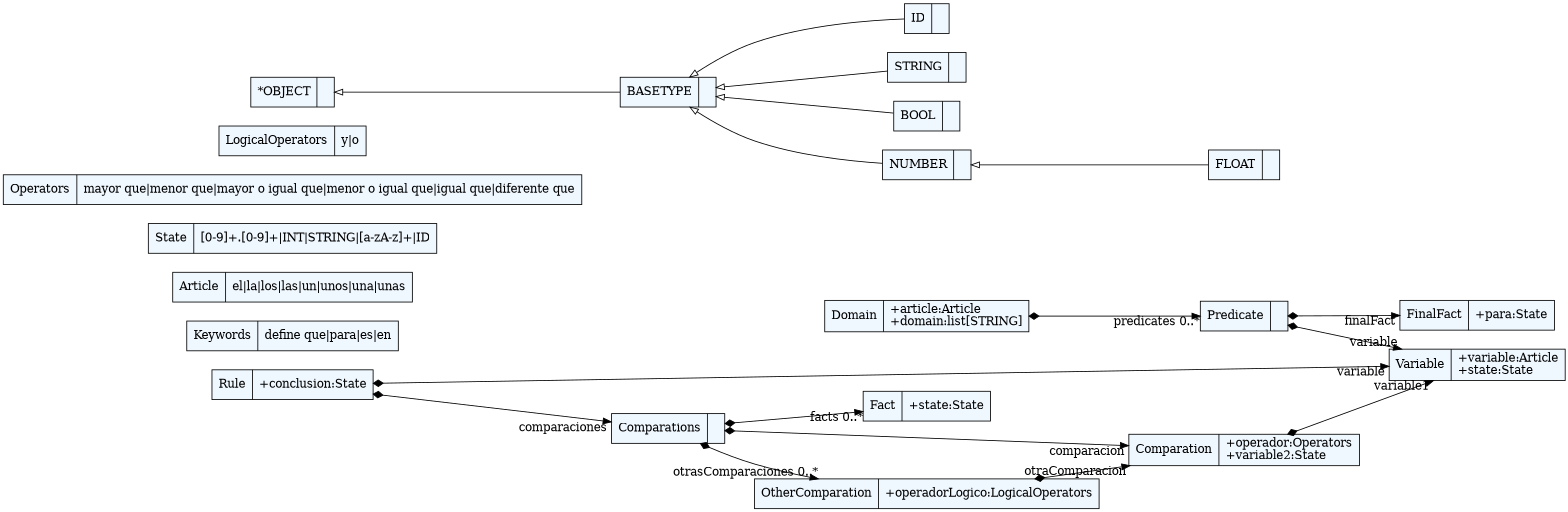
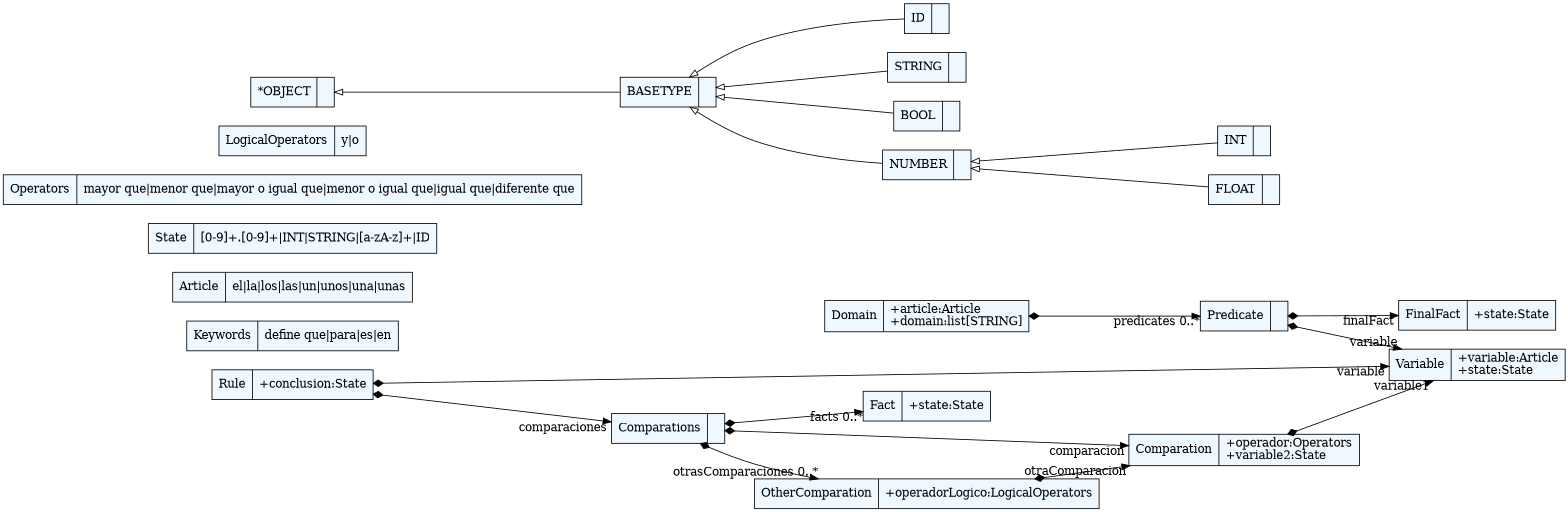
node "INT": added
node "FinalFact": text "+para:State" -> "+state:State"
